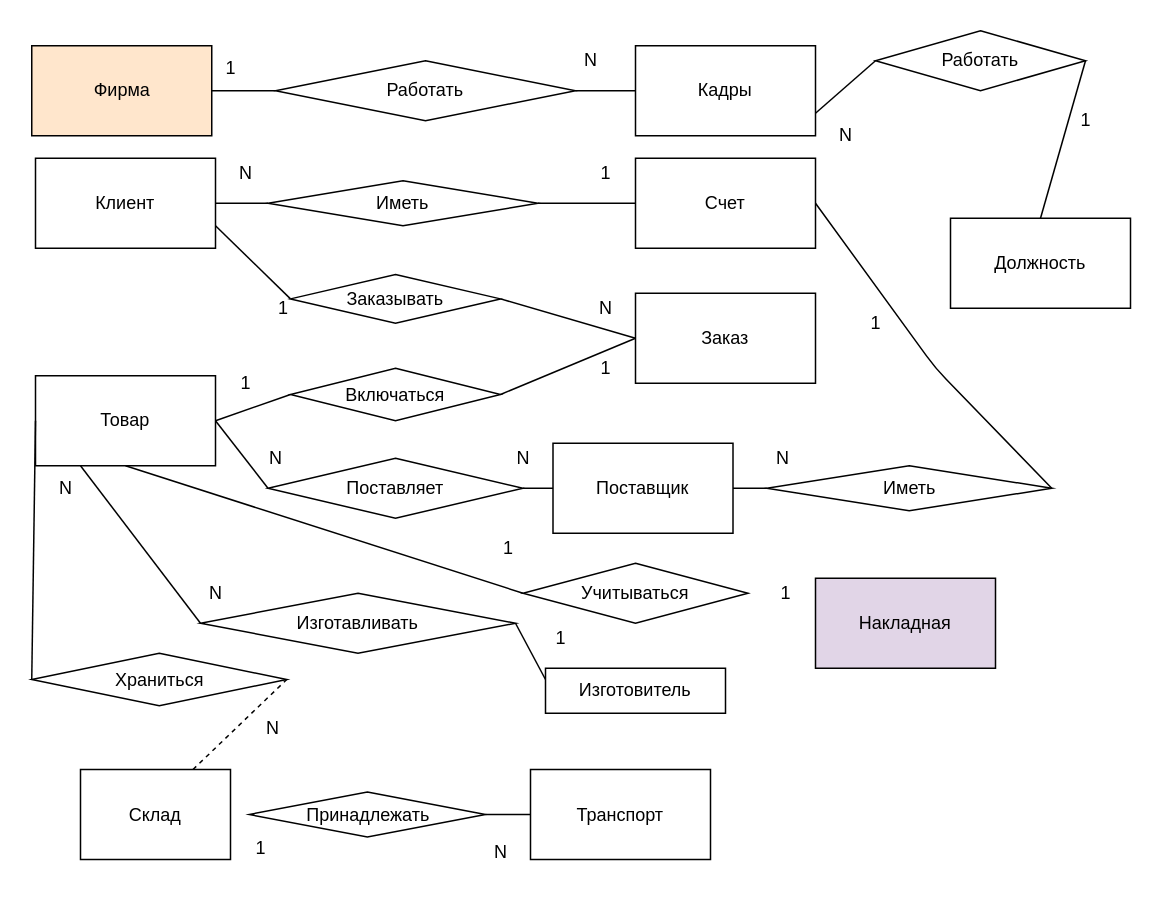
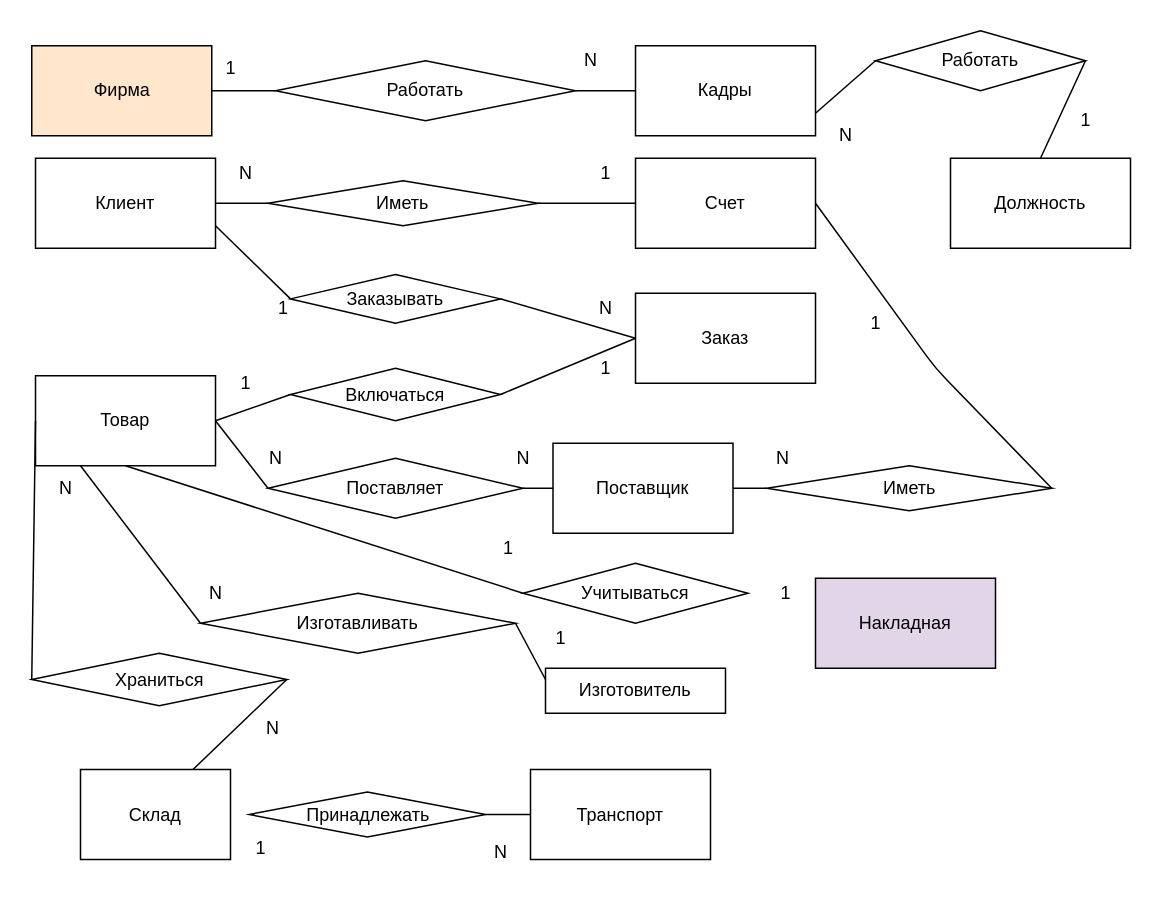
node "Должность": moved (1040, 263) -> (1040, 203)
edge "Храниться" -- "Склад": style dashed -> solid
